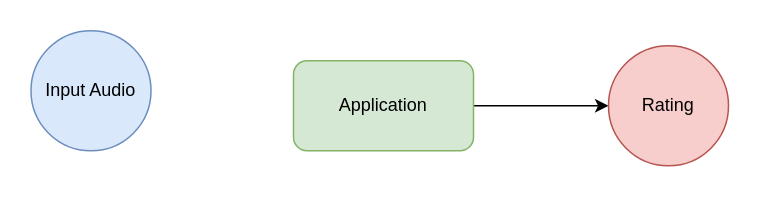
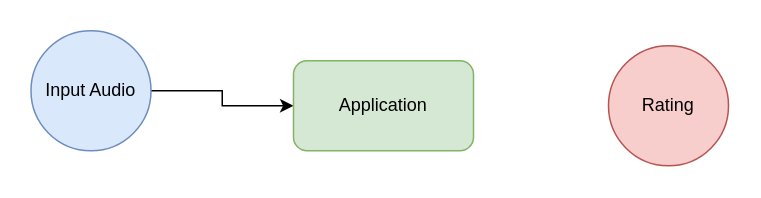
edge "Input Audio" -> "Application": added
edge "Application" -> "Rating": removed
